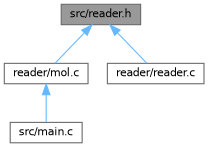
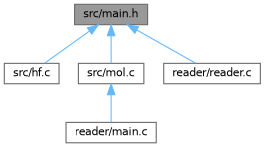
node "src/reader.h": label "src/reader.h" -> "src/main.h"
node "src/hf.c": added
node "reader/mol.c": label "reader/mol.c" -> "src/mol.c"
node "src/main.c": label "src/main.c" -> "reader/main.c"
